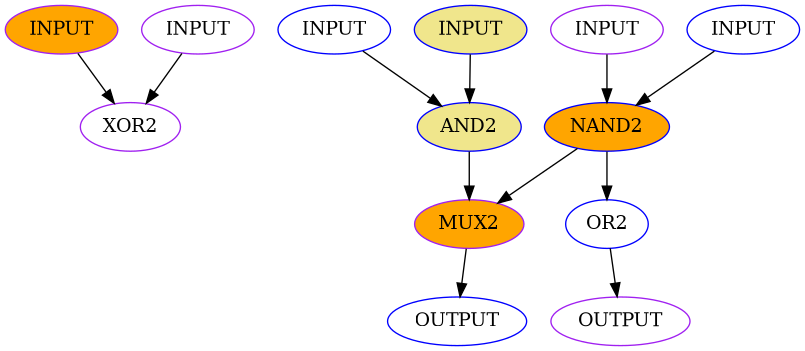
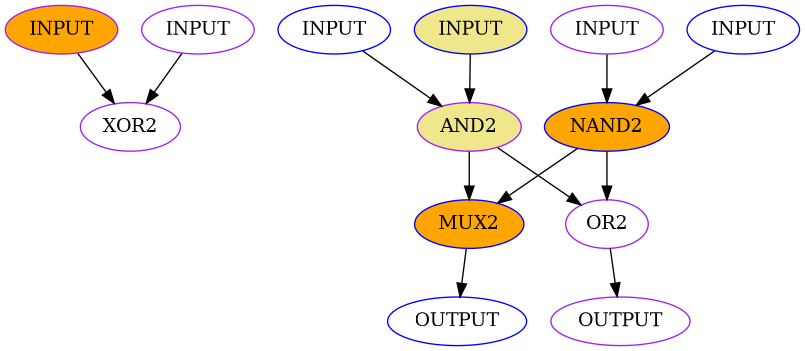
node "AND2": color blue -> purple
edge "AND2" -> "OR2": added
node "MUX2": color purple -> blue
node "OR2": color blue -> purple
